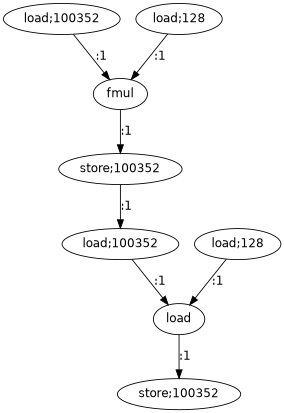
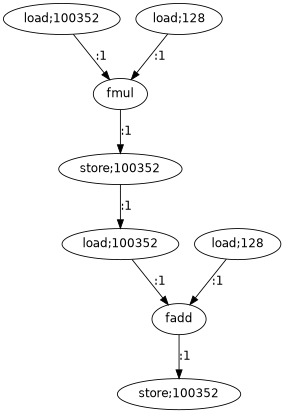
node "load": label "load" -> "fadd"
